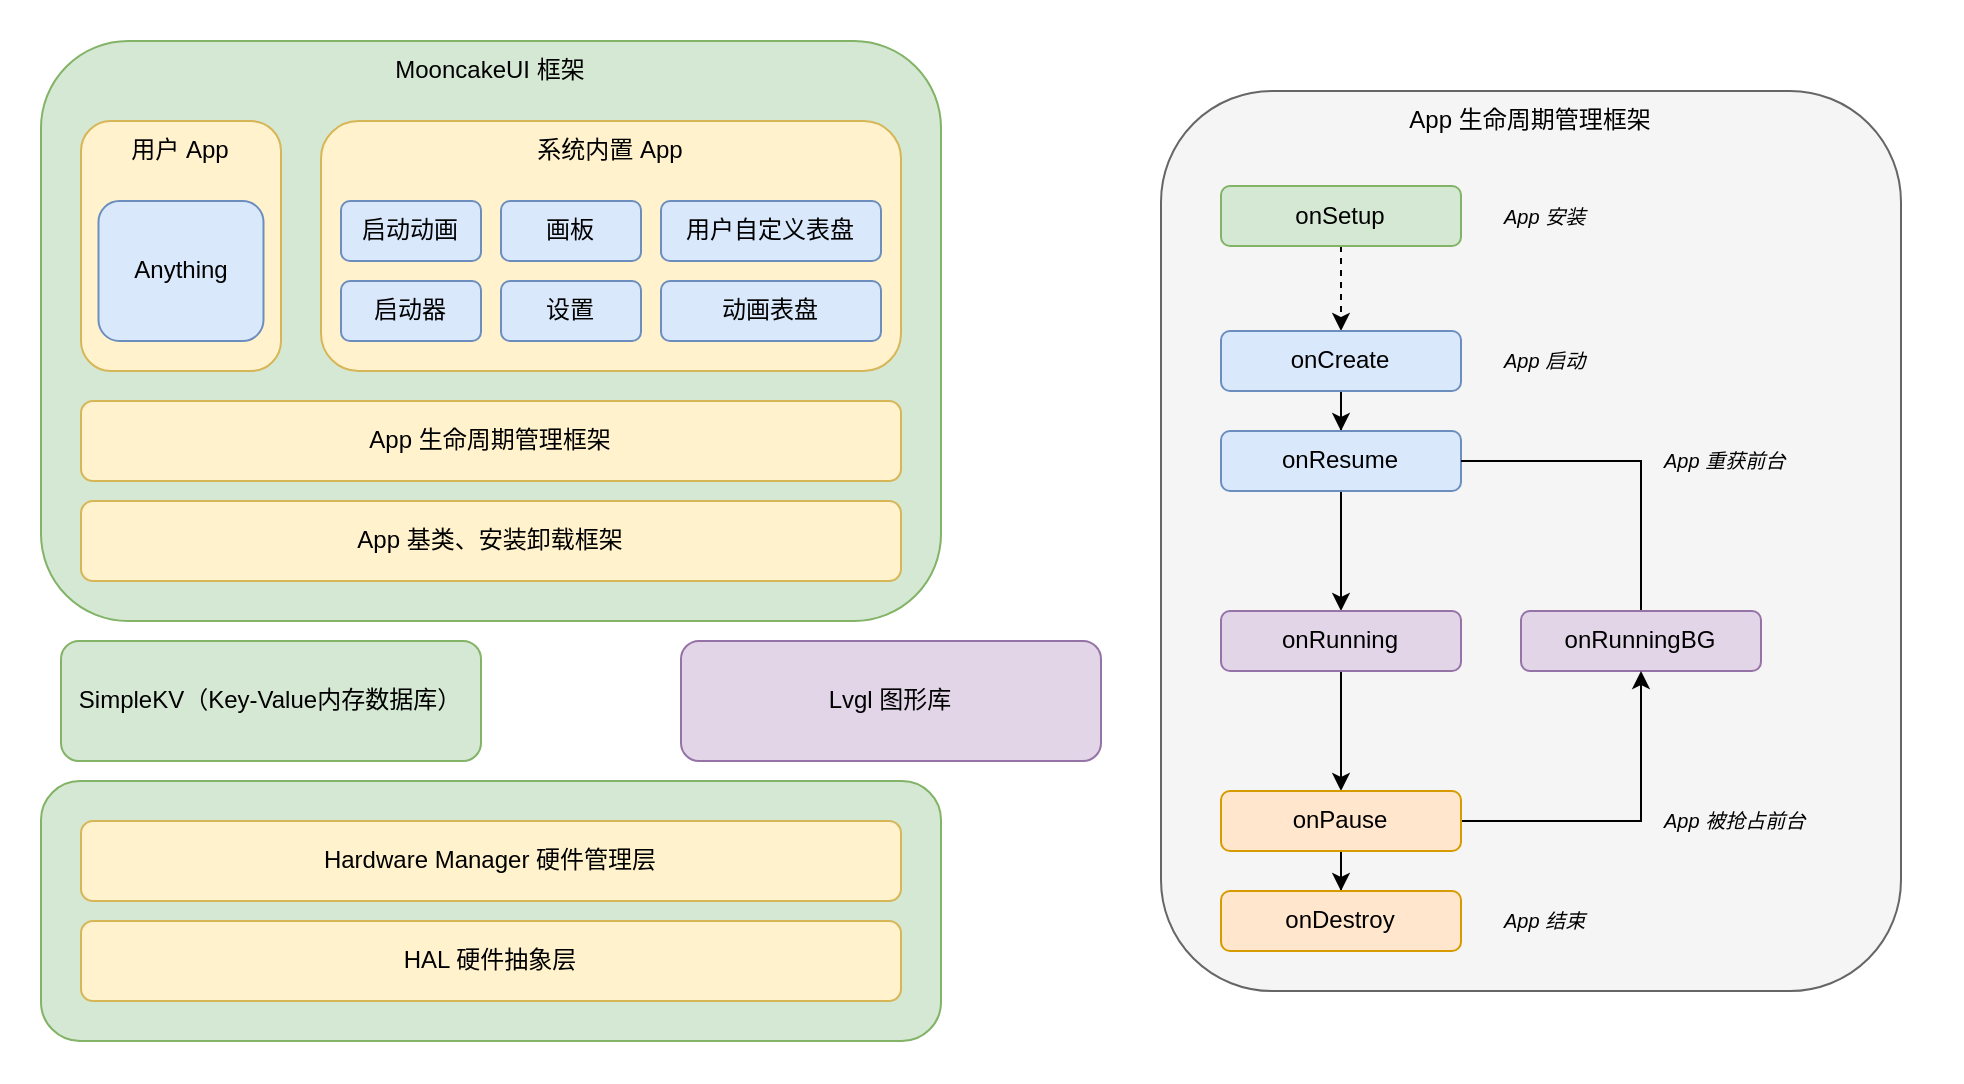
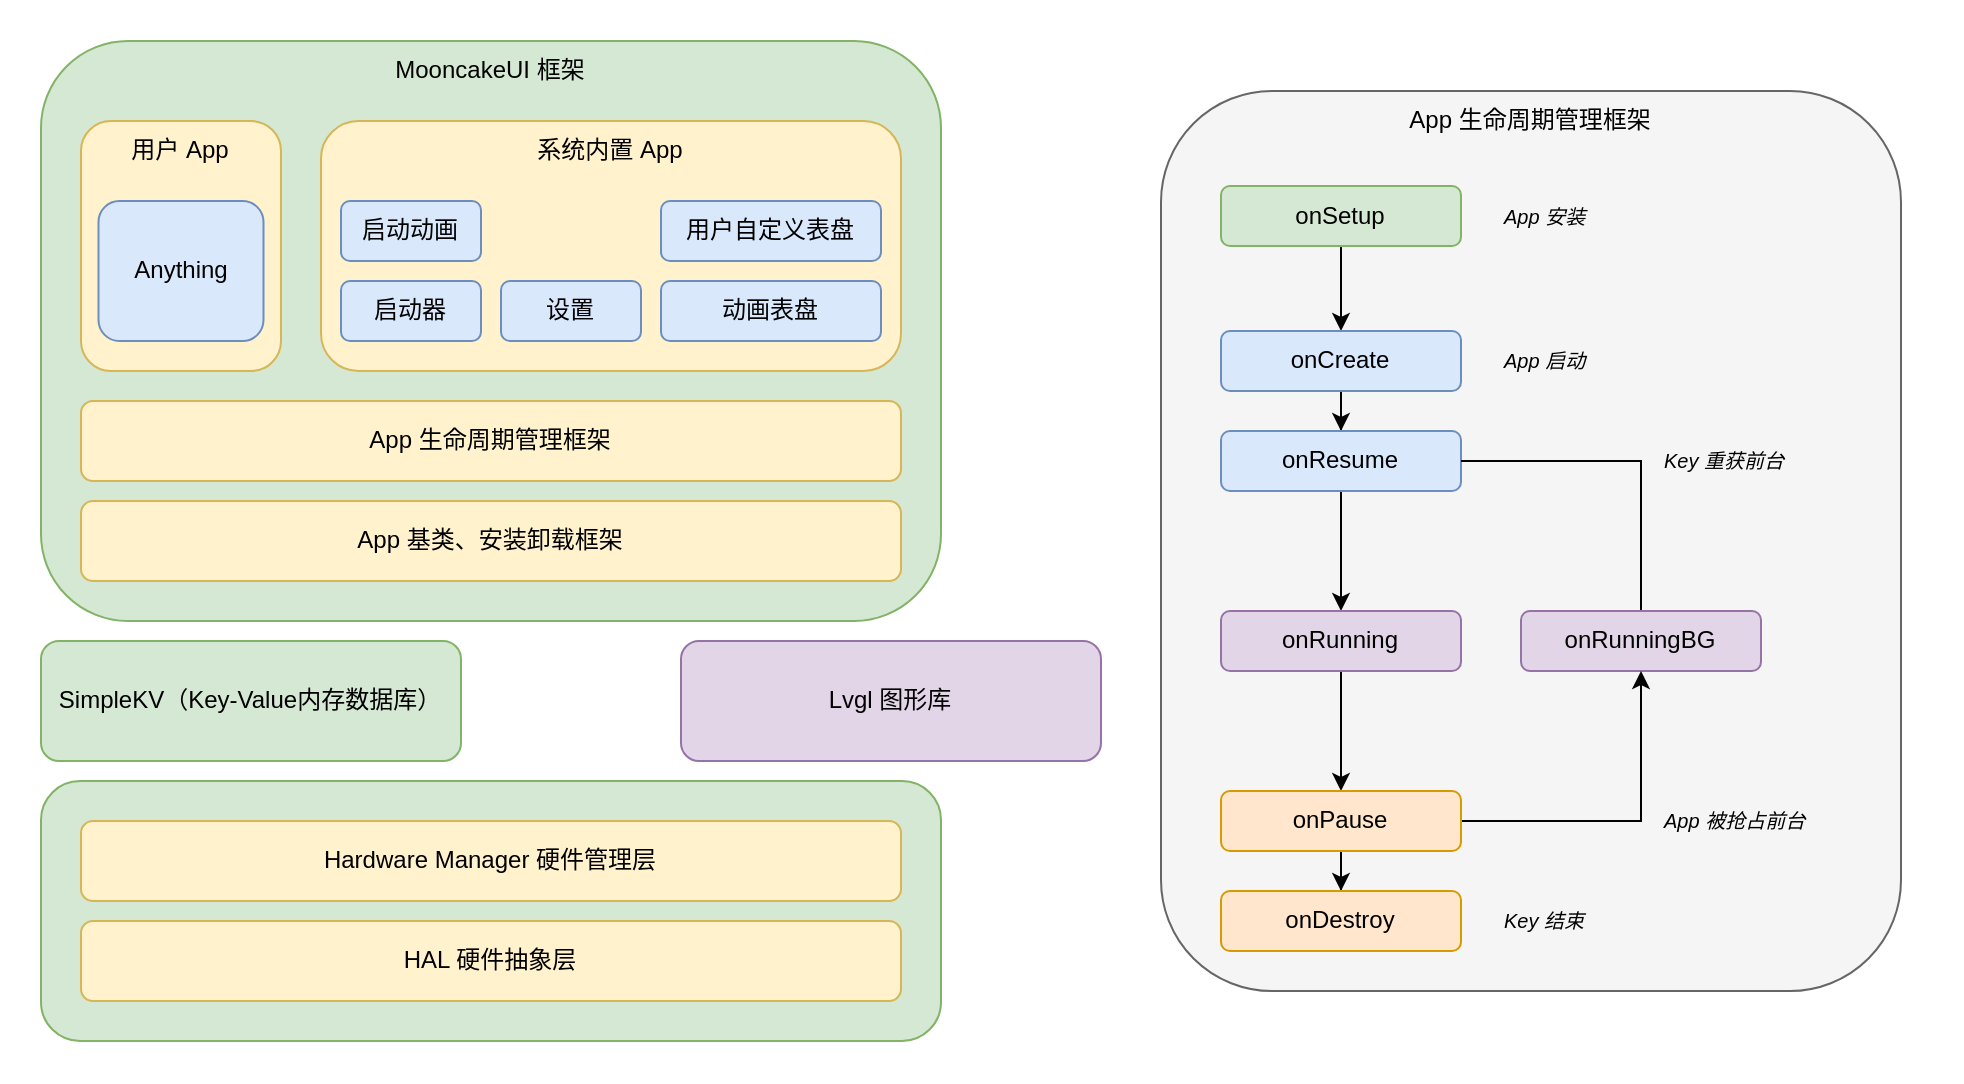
node "画板": removed
edge "onSetup" -> "onCreate": style dashed -> solid
node "App 重获前台": label "App 重获前台" -> "Key 重获前台"
node "SimpleKV（Key-Value内存数据库）": moved (271, 701) -> (251, 701)
node "App 结束": label "App 结束" -> "Key 结束"
